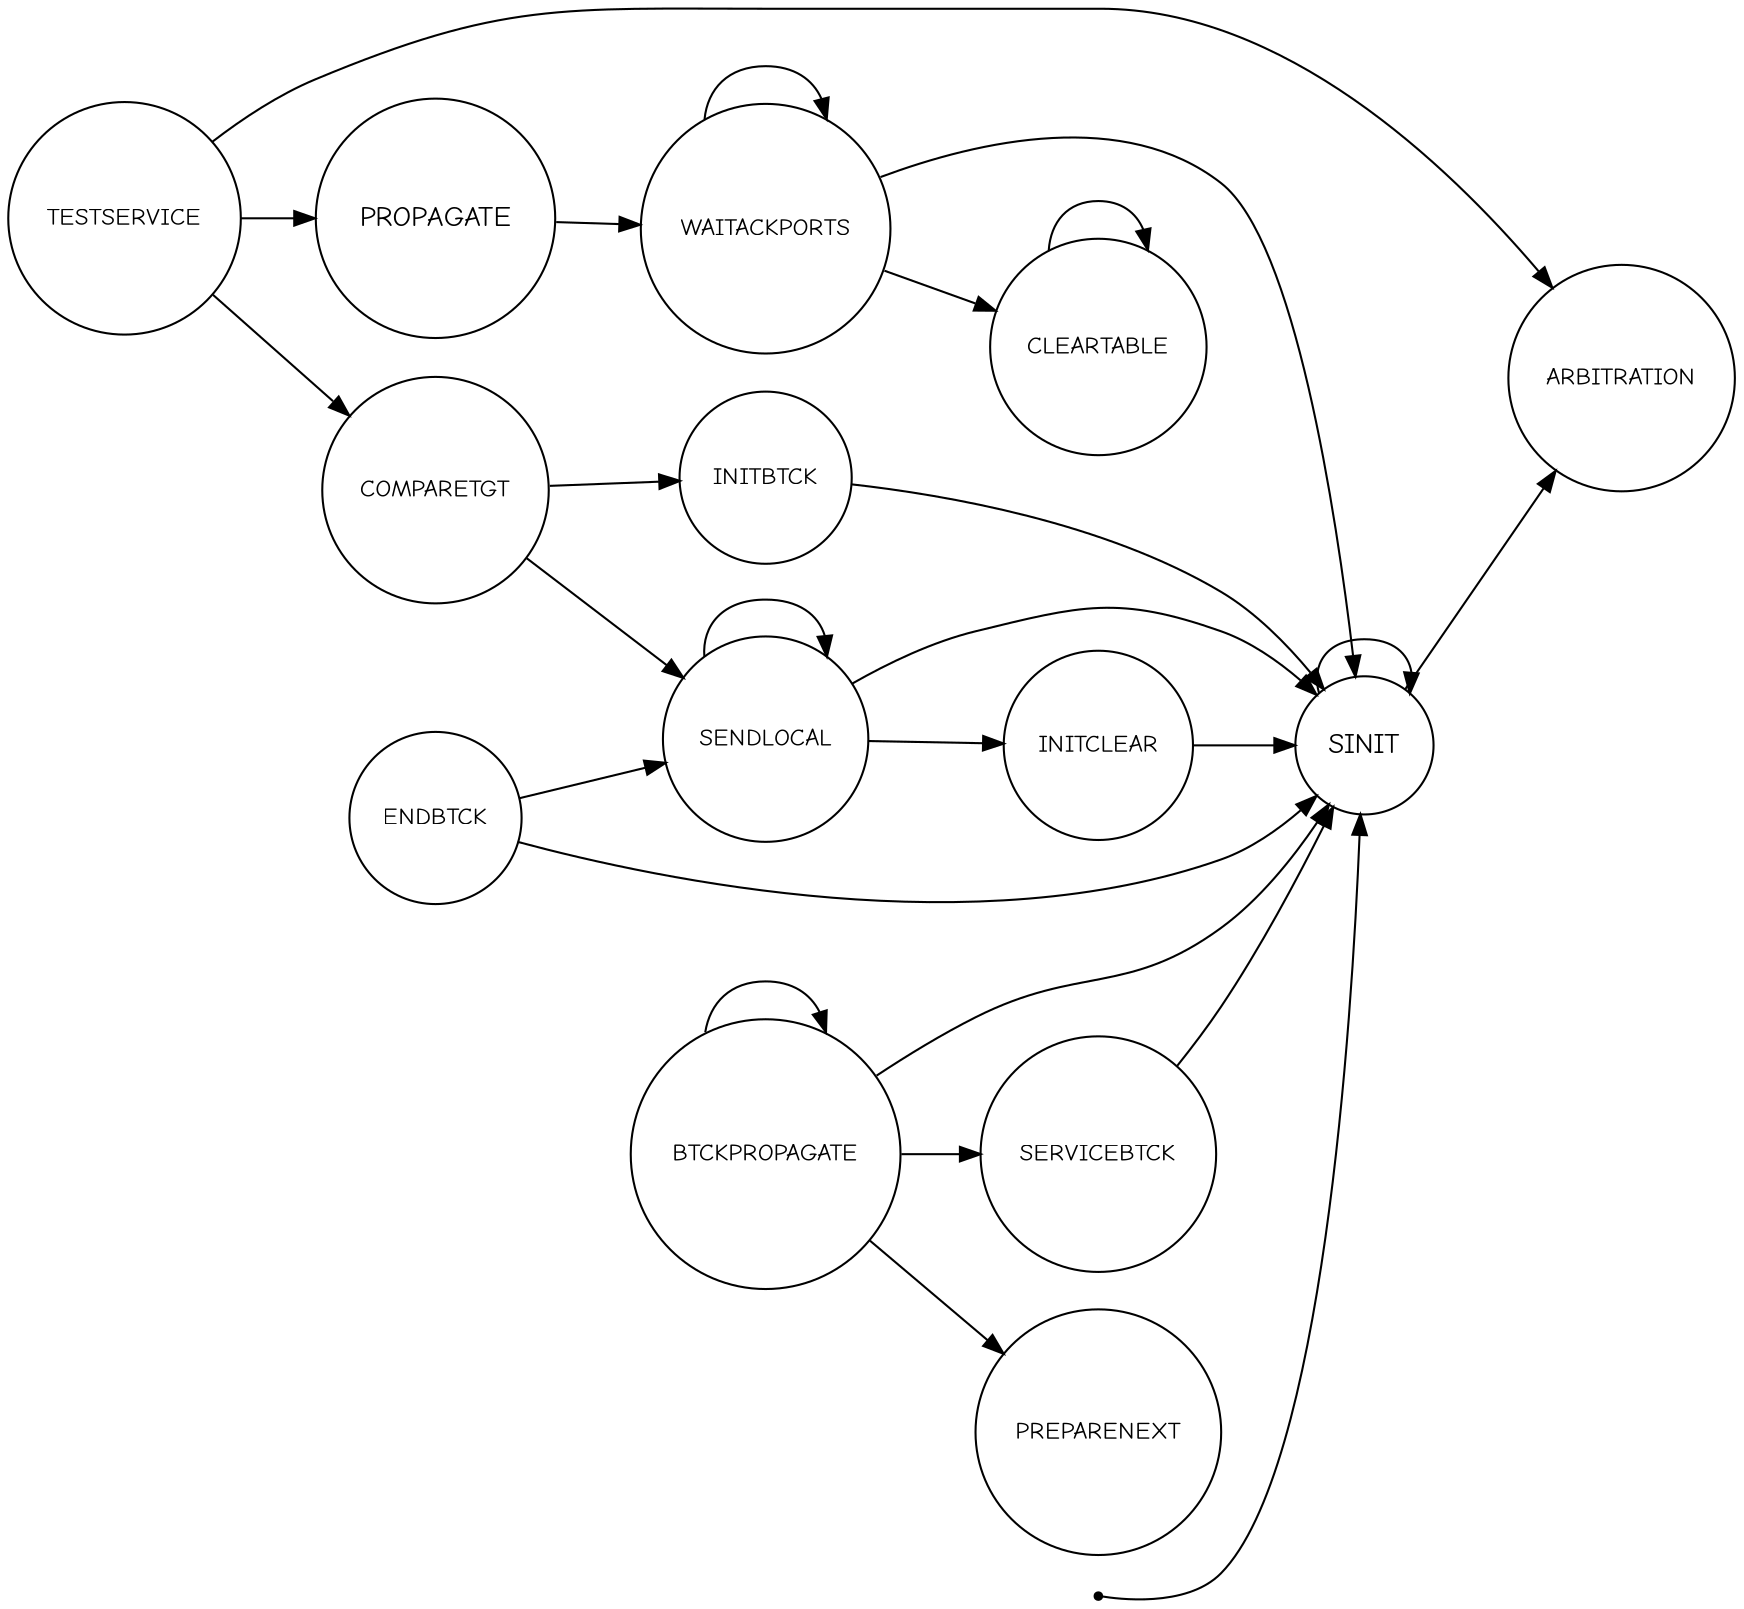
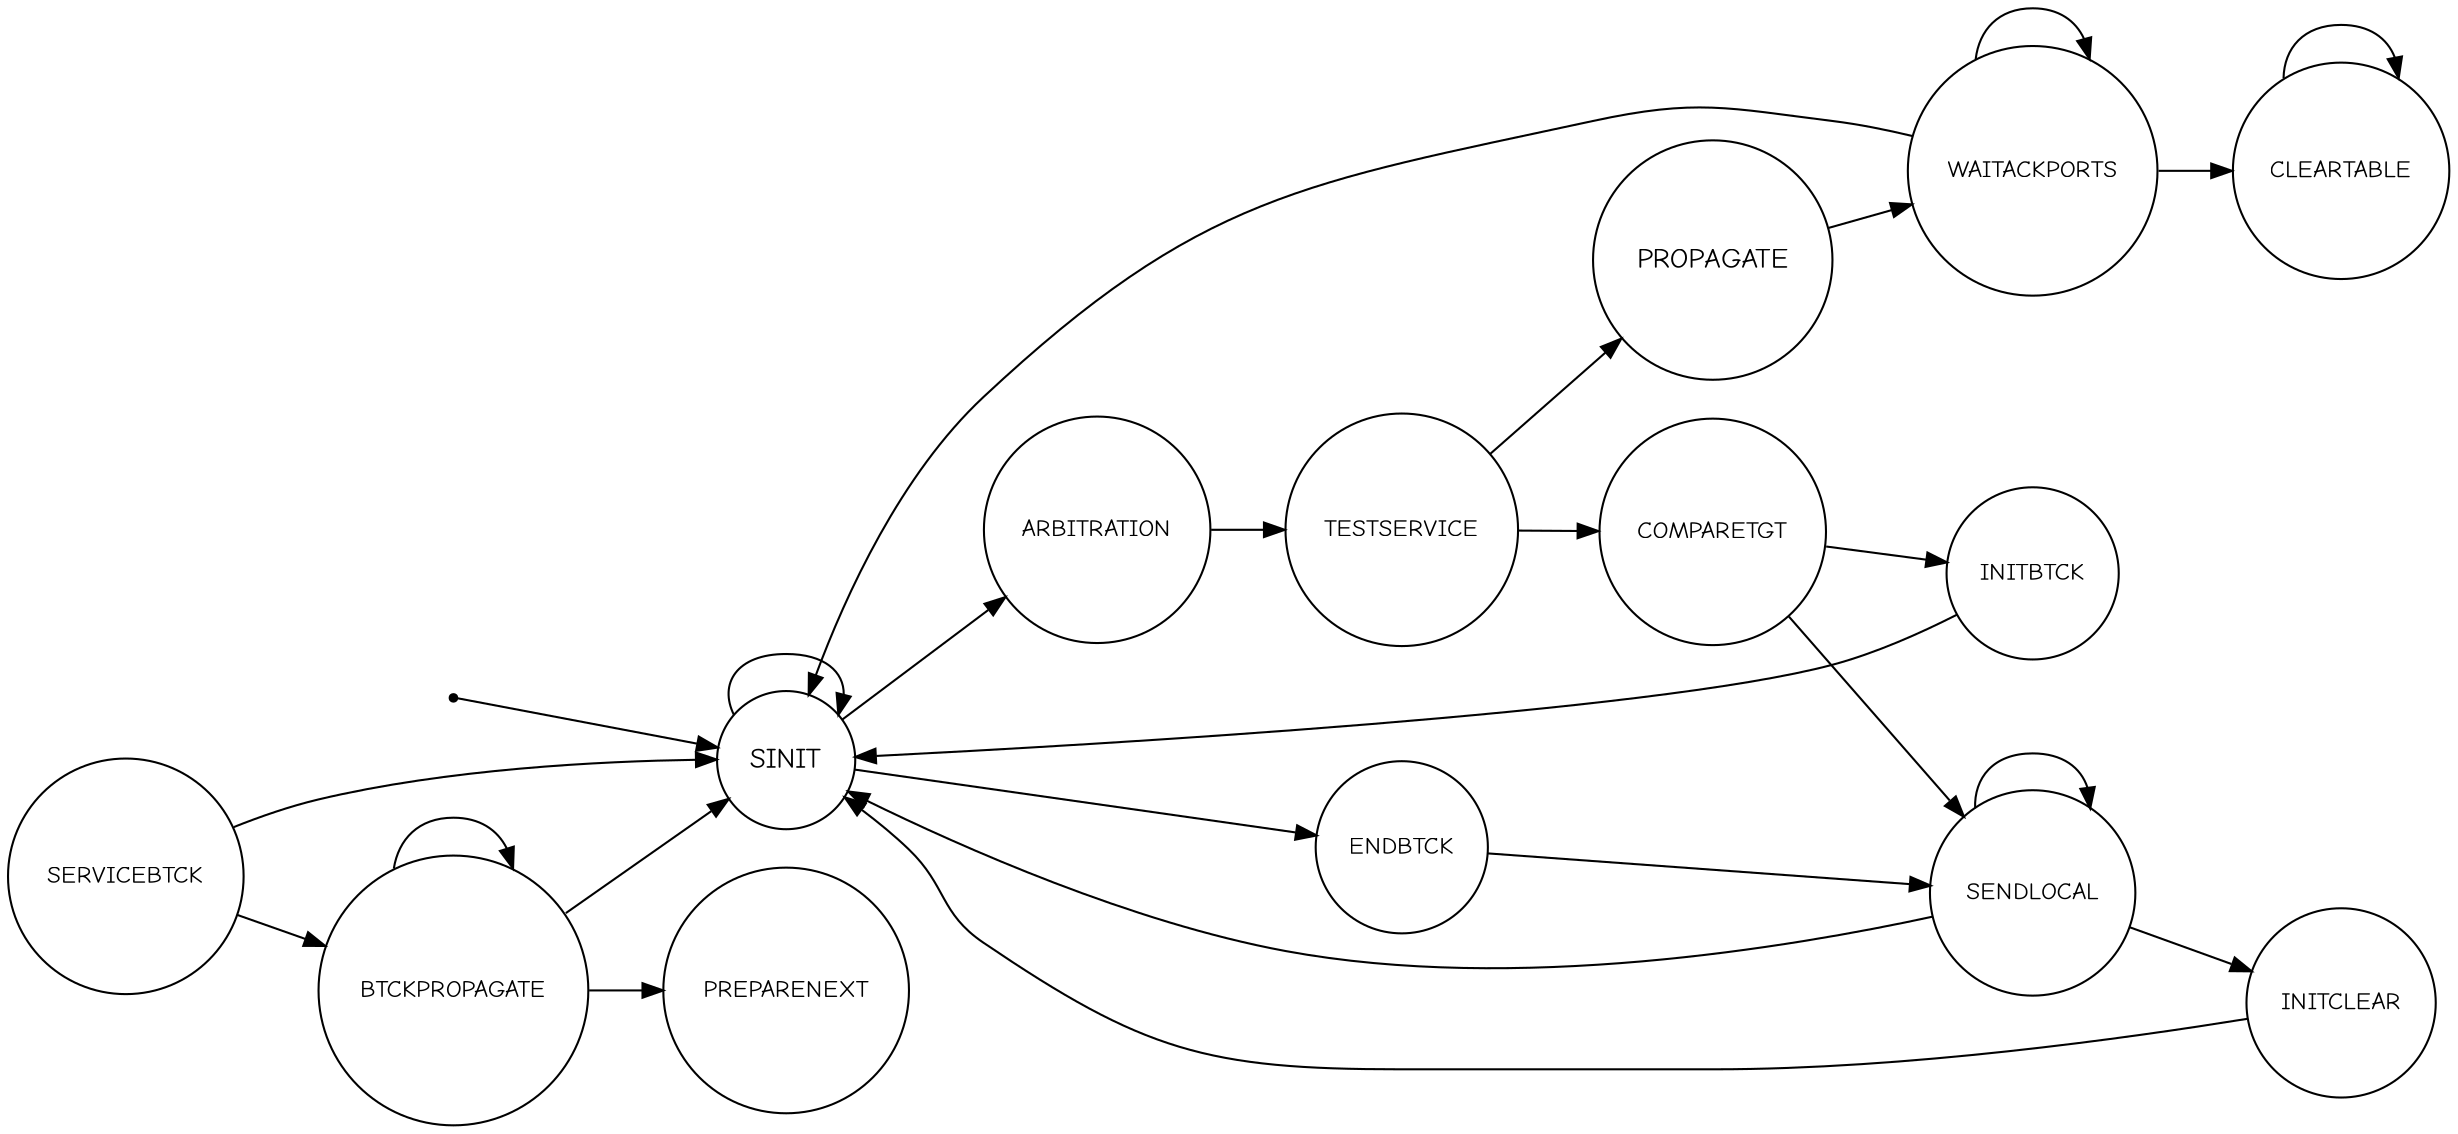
edge "TESTSERVICE" -> "ARBITRATION": reversed
edge "ENDBTCK" -> "SINIT": reversed
edge "BTCKPROPAGATE" -> "SERVICEBTCK": reversed
